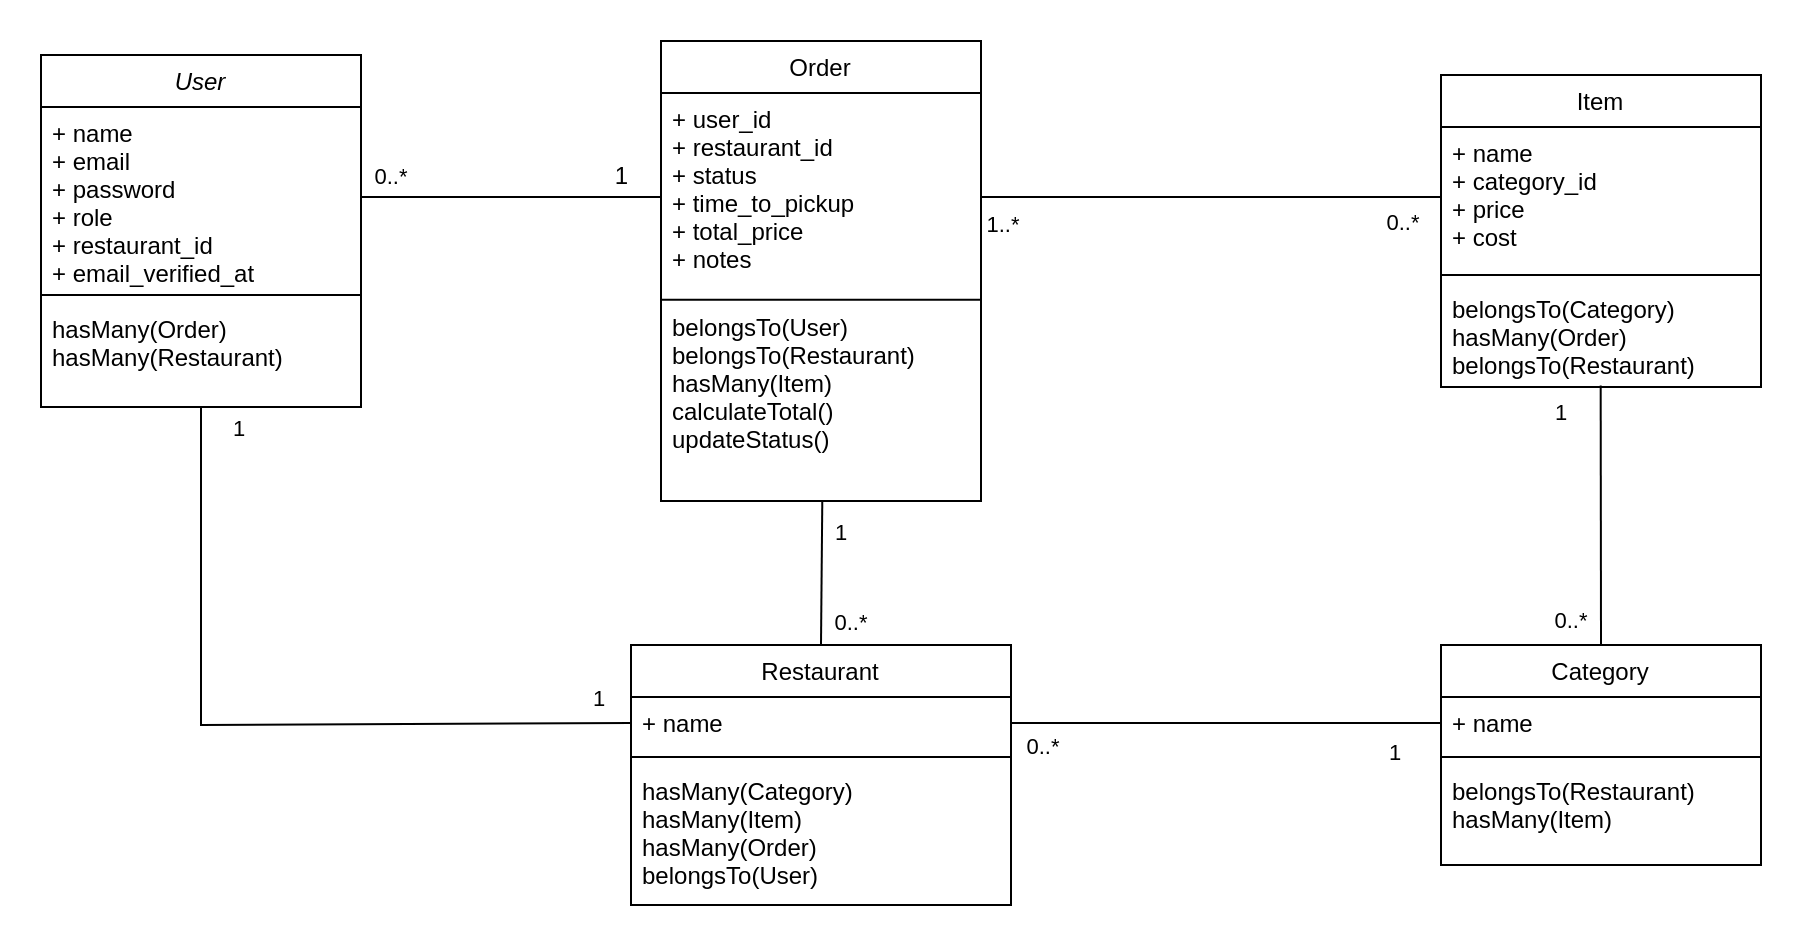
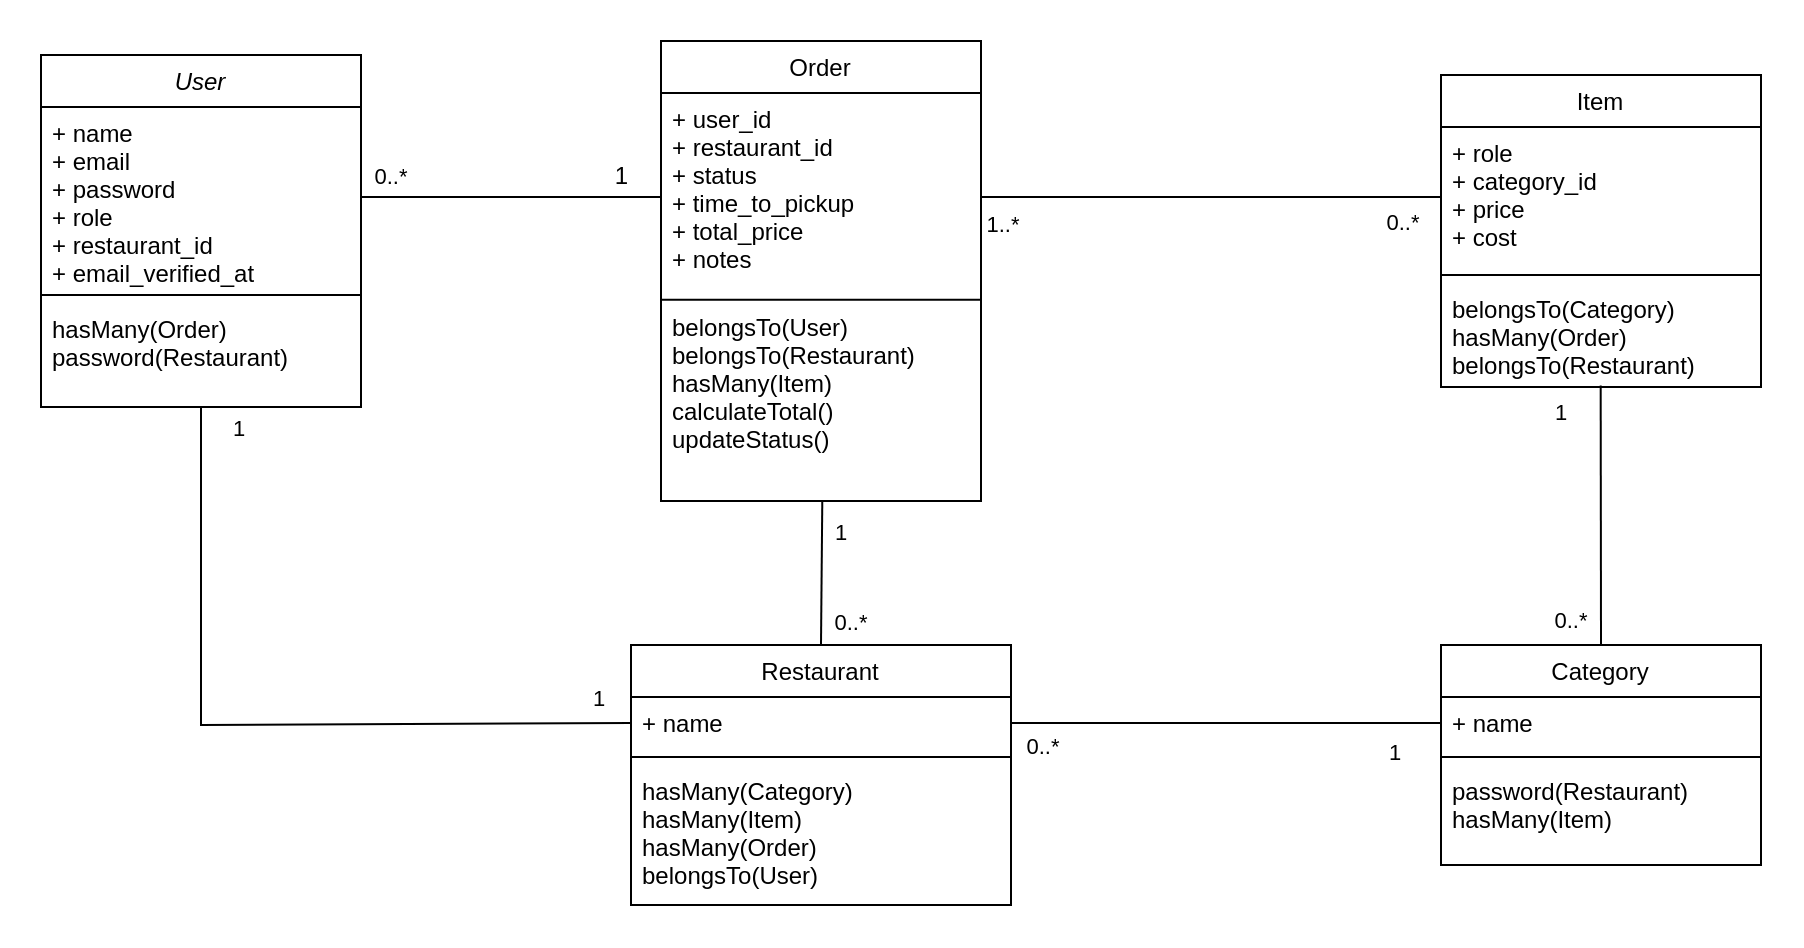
node "+ name + category_id + price + cost": label "+ name + category_id + price + cost" -> "+ role + category_id + price + cost"
node "hasMany(Order) hasMany(Restaurant)": label "hasMany(Order) hasMany(Restaurant)" -> "hasMany(Order) password(Restaurant)"
node "belongsTo(Restaurant) hasMany(Item)": label "belongsTo(Restaurant) hasMany(Item)" -> "password(Restaurant) hasMany(Item)"
